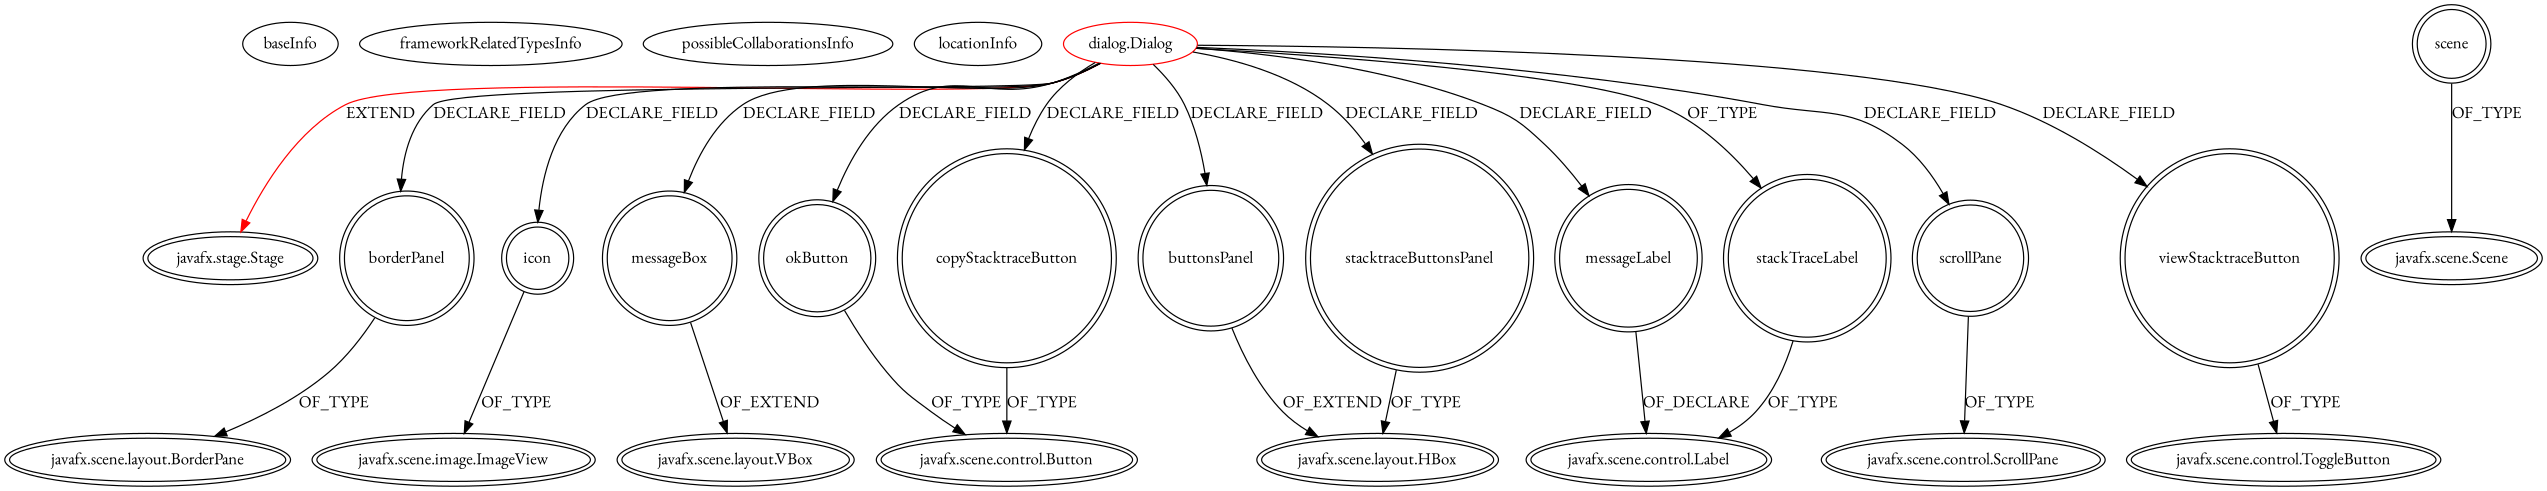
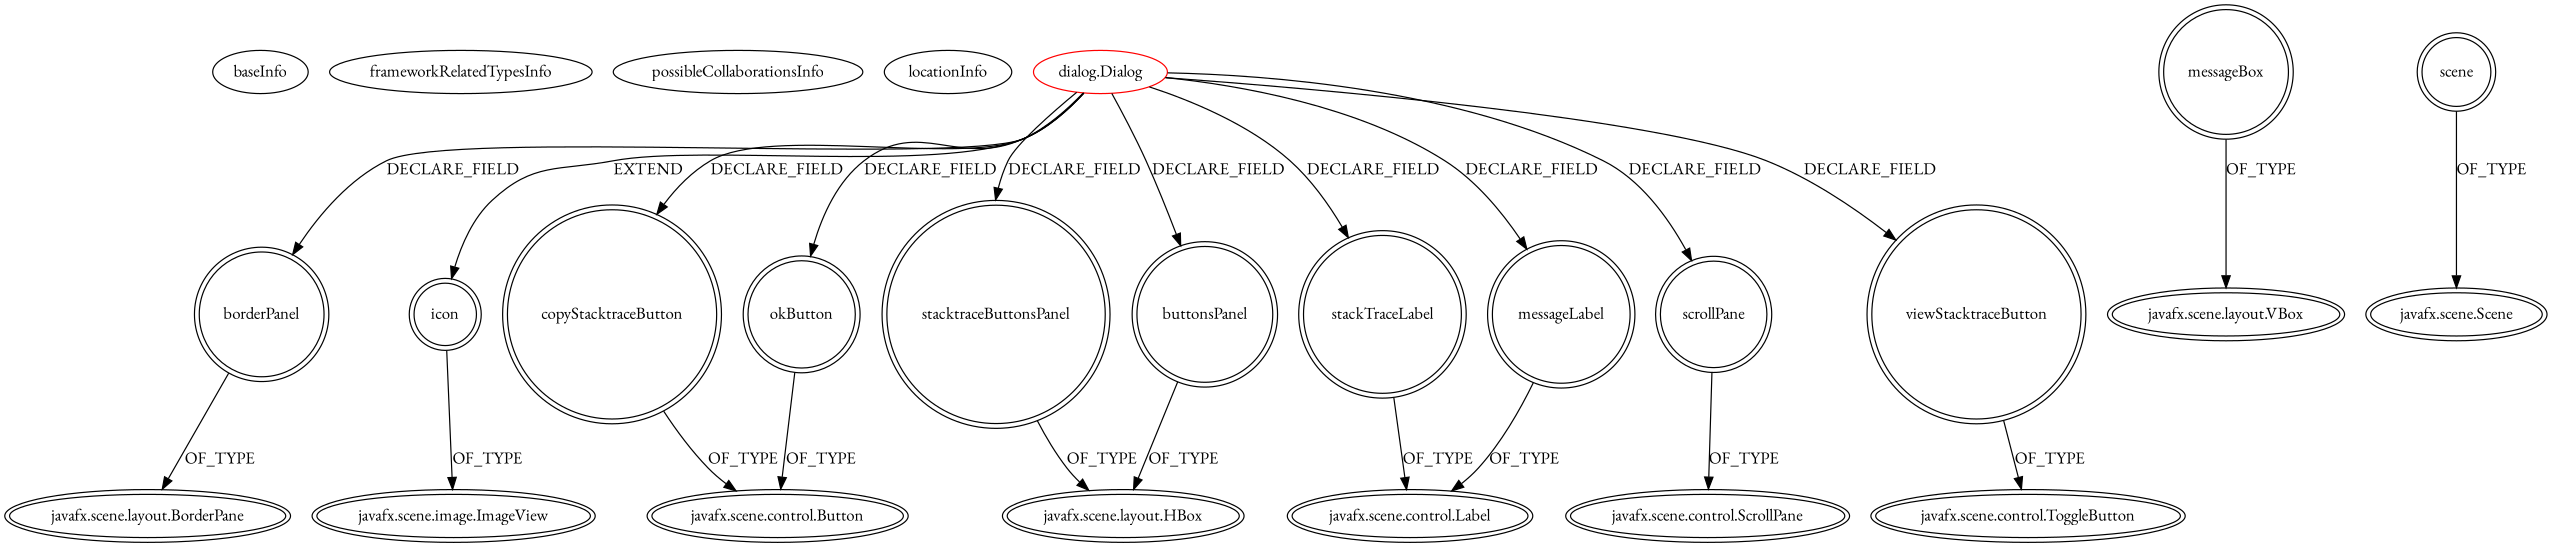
edge "dialog.Dialog" -> "messageBox": removed, label "DECLARE_FIELD"
edge "dialog.Dialog" -> "icon": label "DECLARE_FIELD" -> "EXTEND"
edge "dialog.Dialog" -> "stackTraceLabel": label "OF_TYPE" -> "DECLARE_FIELD"
node "javafx.stage.Stage": removed
edge "messageBox" -> "javafx.scene.layout.VBox": label "OF_EXTEND" -> "OF_TYPE"
edge "buttonsPanel" -> "javafx.scene.layout.HBox": label "OF_EXTEND" -> "OF_TYPE"
edge "messageLabel" -> "javafx.scene.control.Label": label "OF_DECLARE" -> "OF_TYPE"
